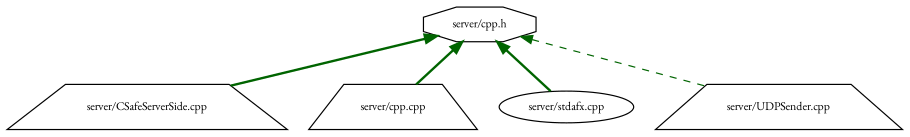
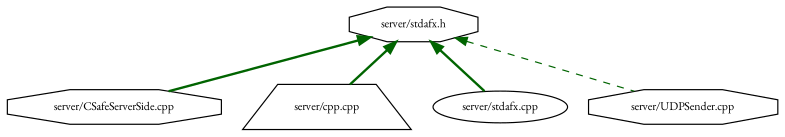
node "server/cpp.h": label "server/cpp.h" -> "server/stdafx.h"
node "server/CSafeServerSide.cpp": shape trapezium -> octagon
node "server/UDPSender.cpp": shape trapezium -> octagon
